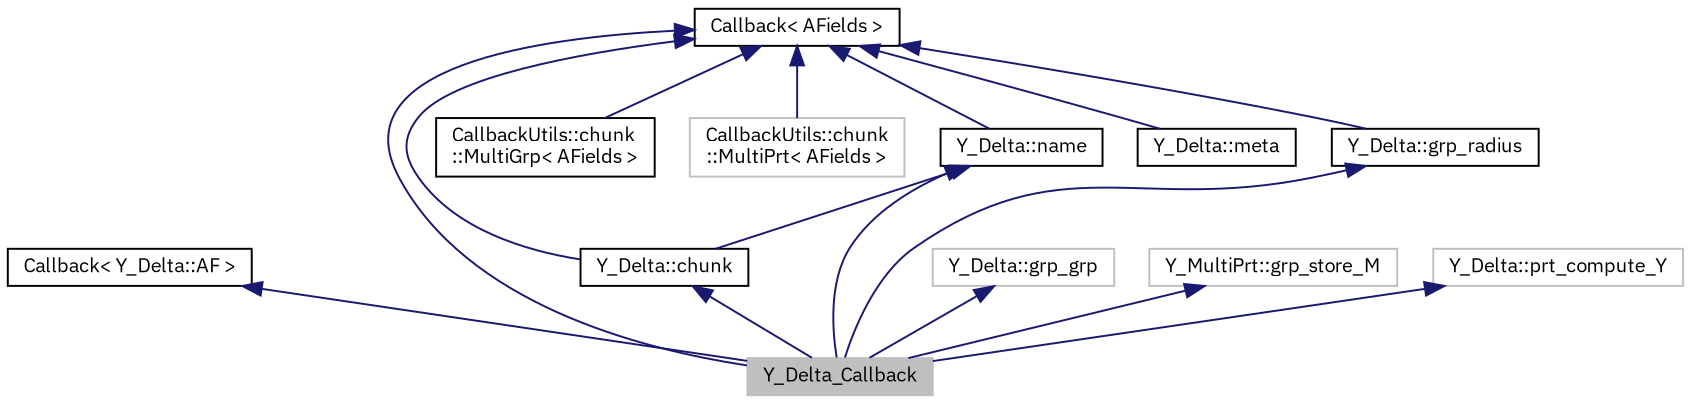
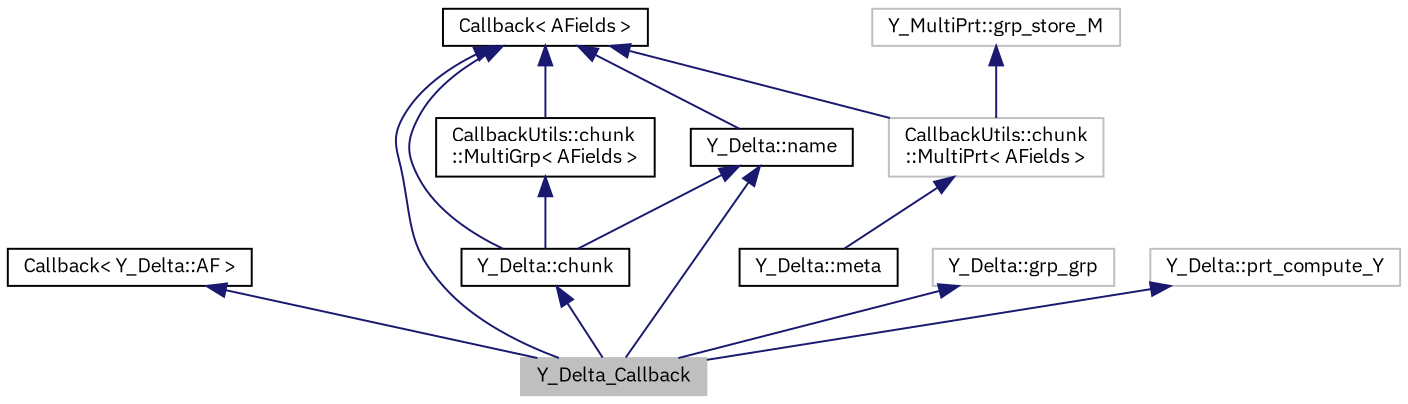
edge "Y_Delta::meta" -> "Callback< AFields >": now "Y_Delta::meta" -> "CallbackUtils::chunk ::MultiPrt< AFields >"
node "Y_Delta::grp_radius": removed
edge "Y_Delta::chunk" -> "CallbackUtils::chunk ::MultiGrp< AFields >": added
edge "Y_Delta_Callback" -> "Y_MultiPrt::grp_store_M": now "CallbackUtils::chunk ::MultiPrt< AFields >" -> "Y_MultiPrt::grp_store_M"
